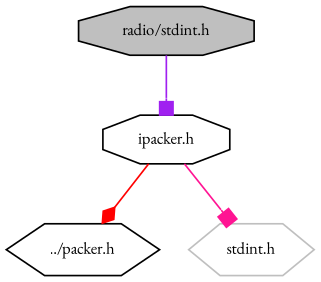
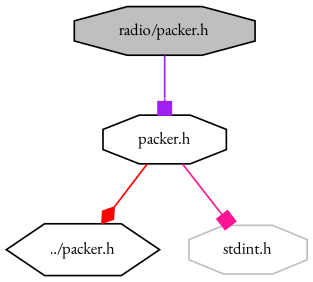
node "radio/stdint.h": label "radio/stdint.h" -> "radio/packer.h"
node "ipacker.h": label "ipacker.h" -> "packer.h"
node "stdint.h": shape hexagon -> octagon
